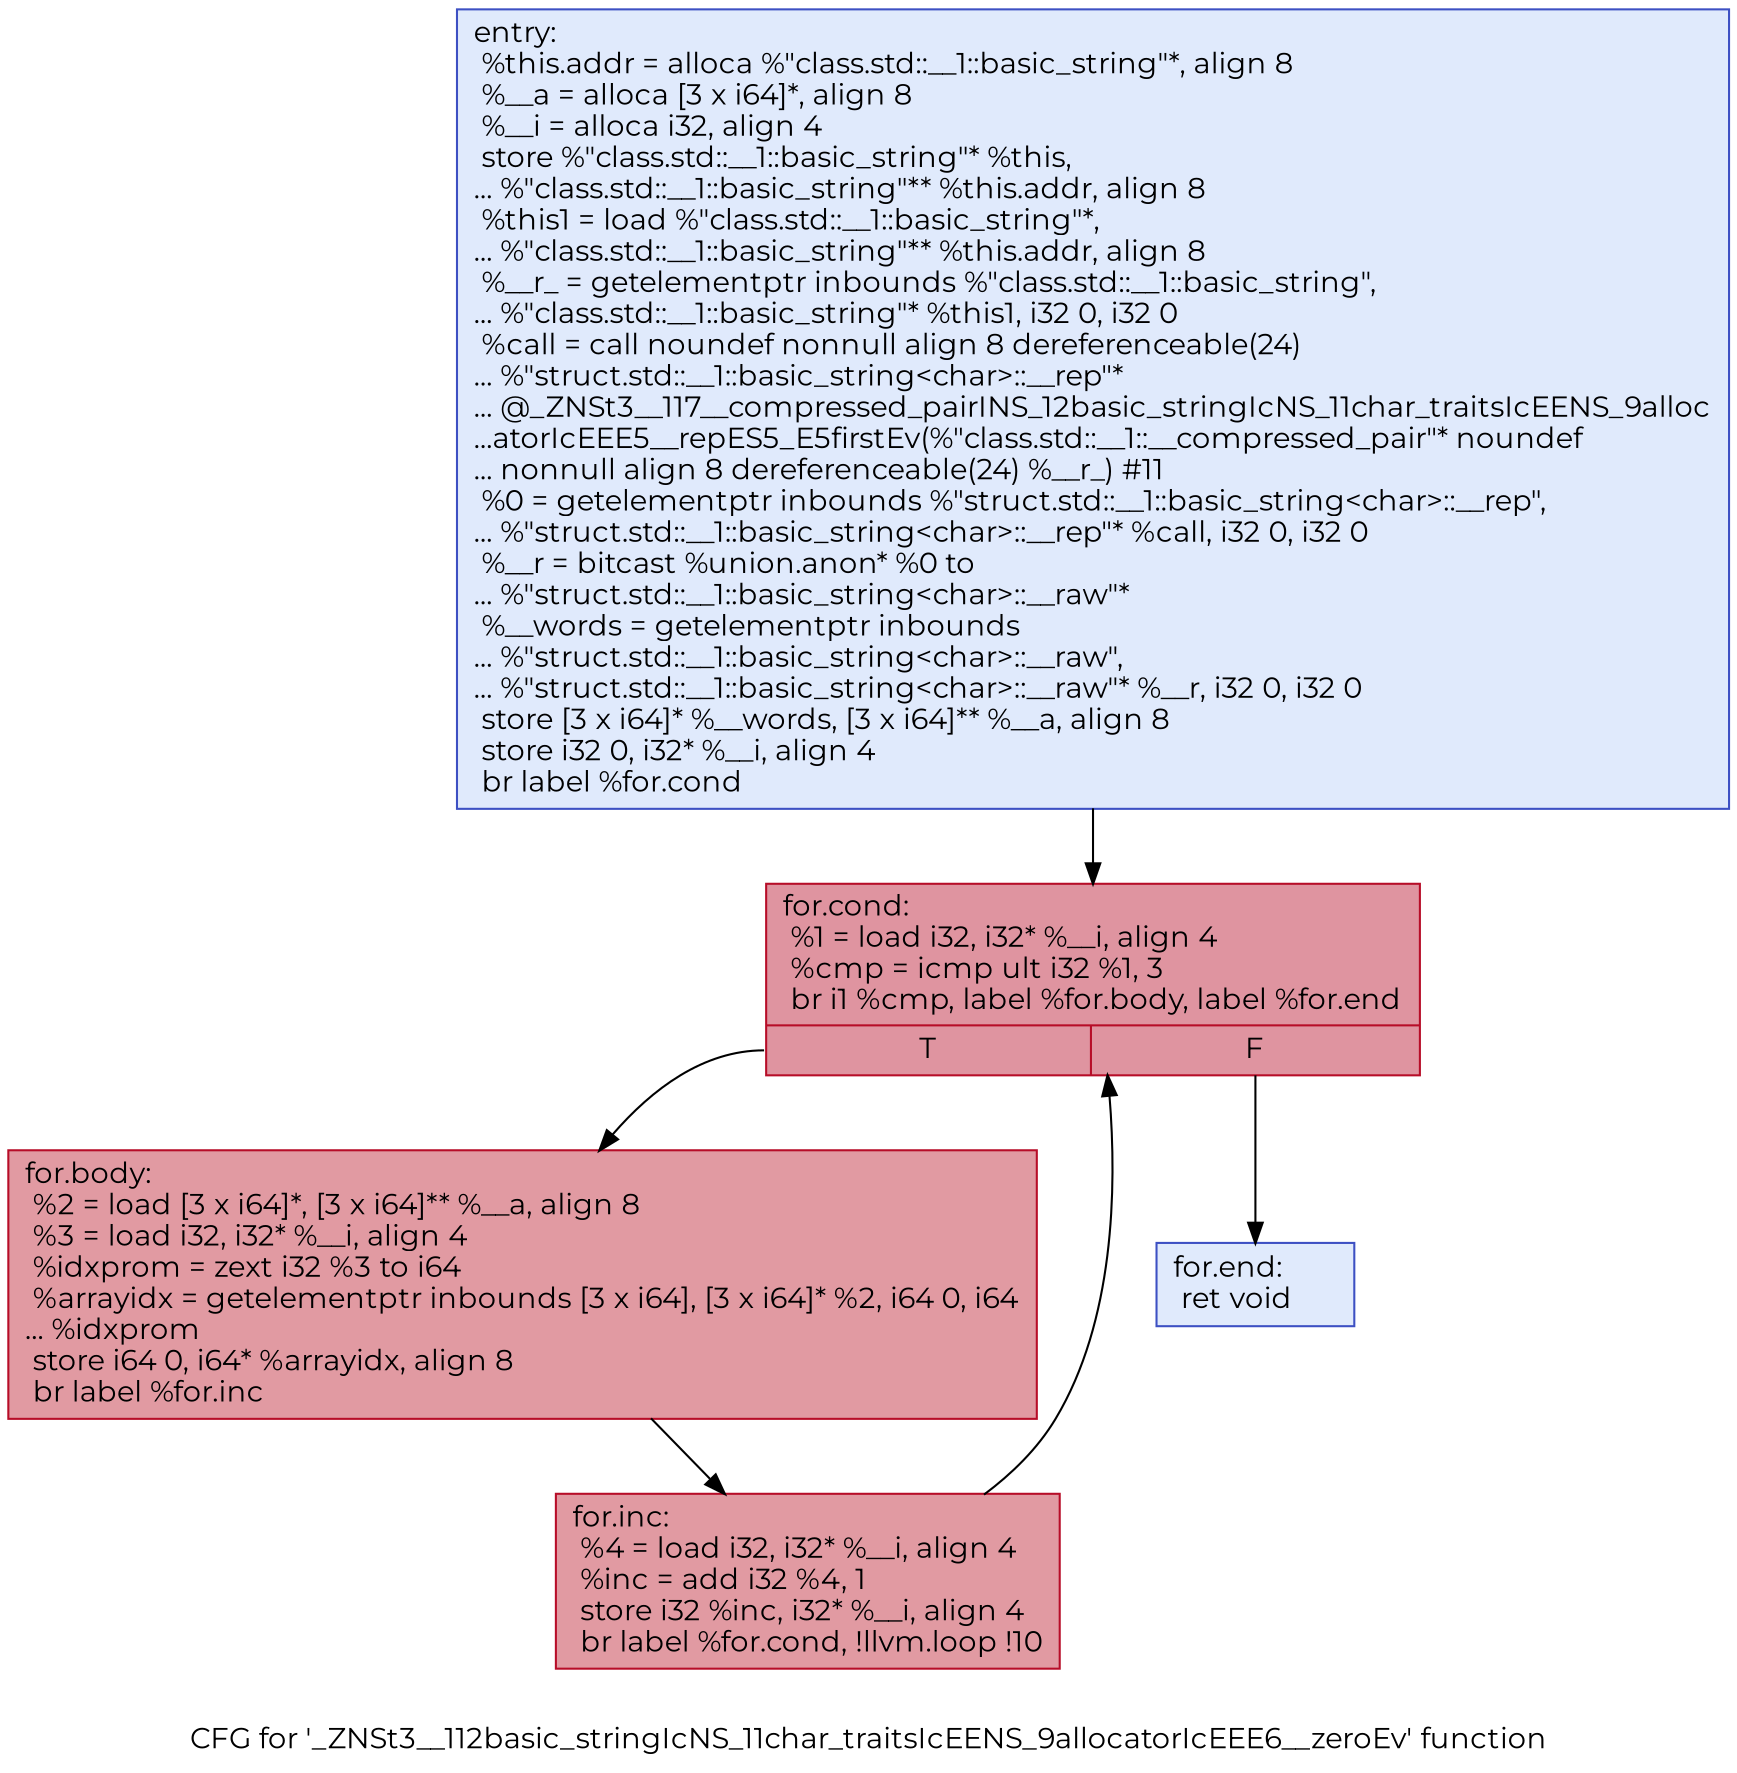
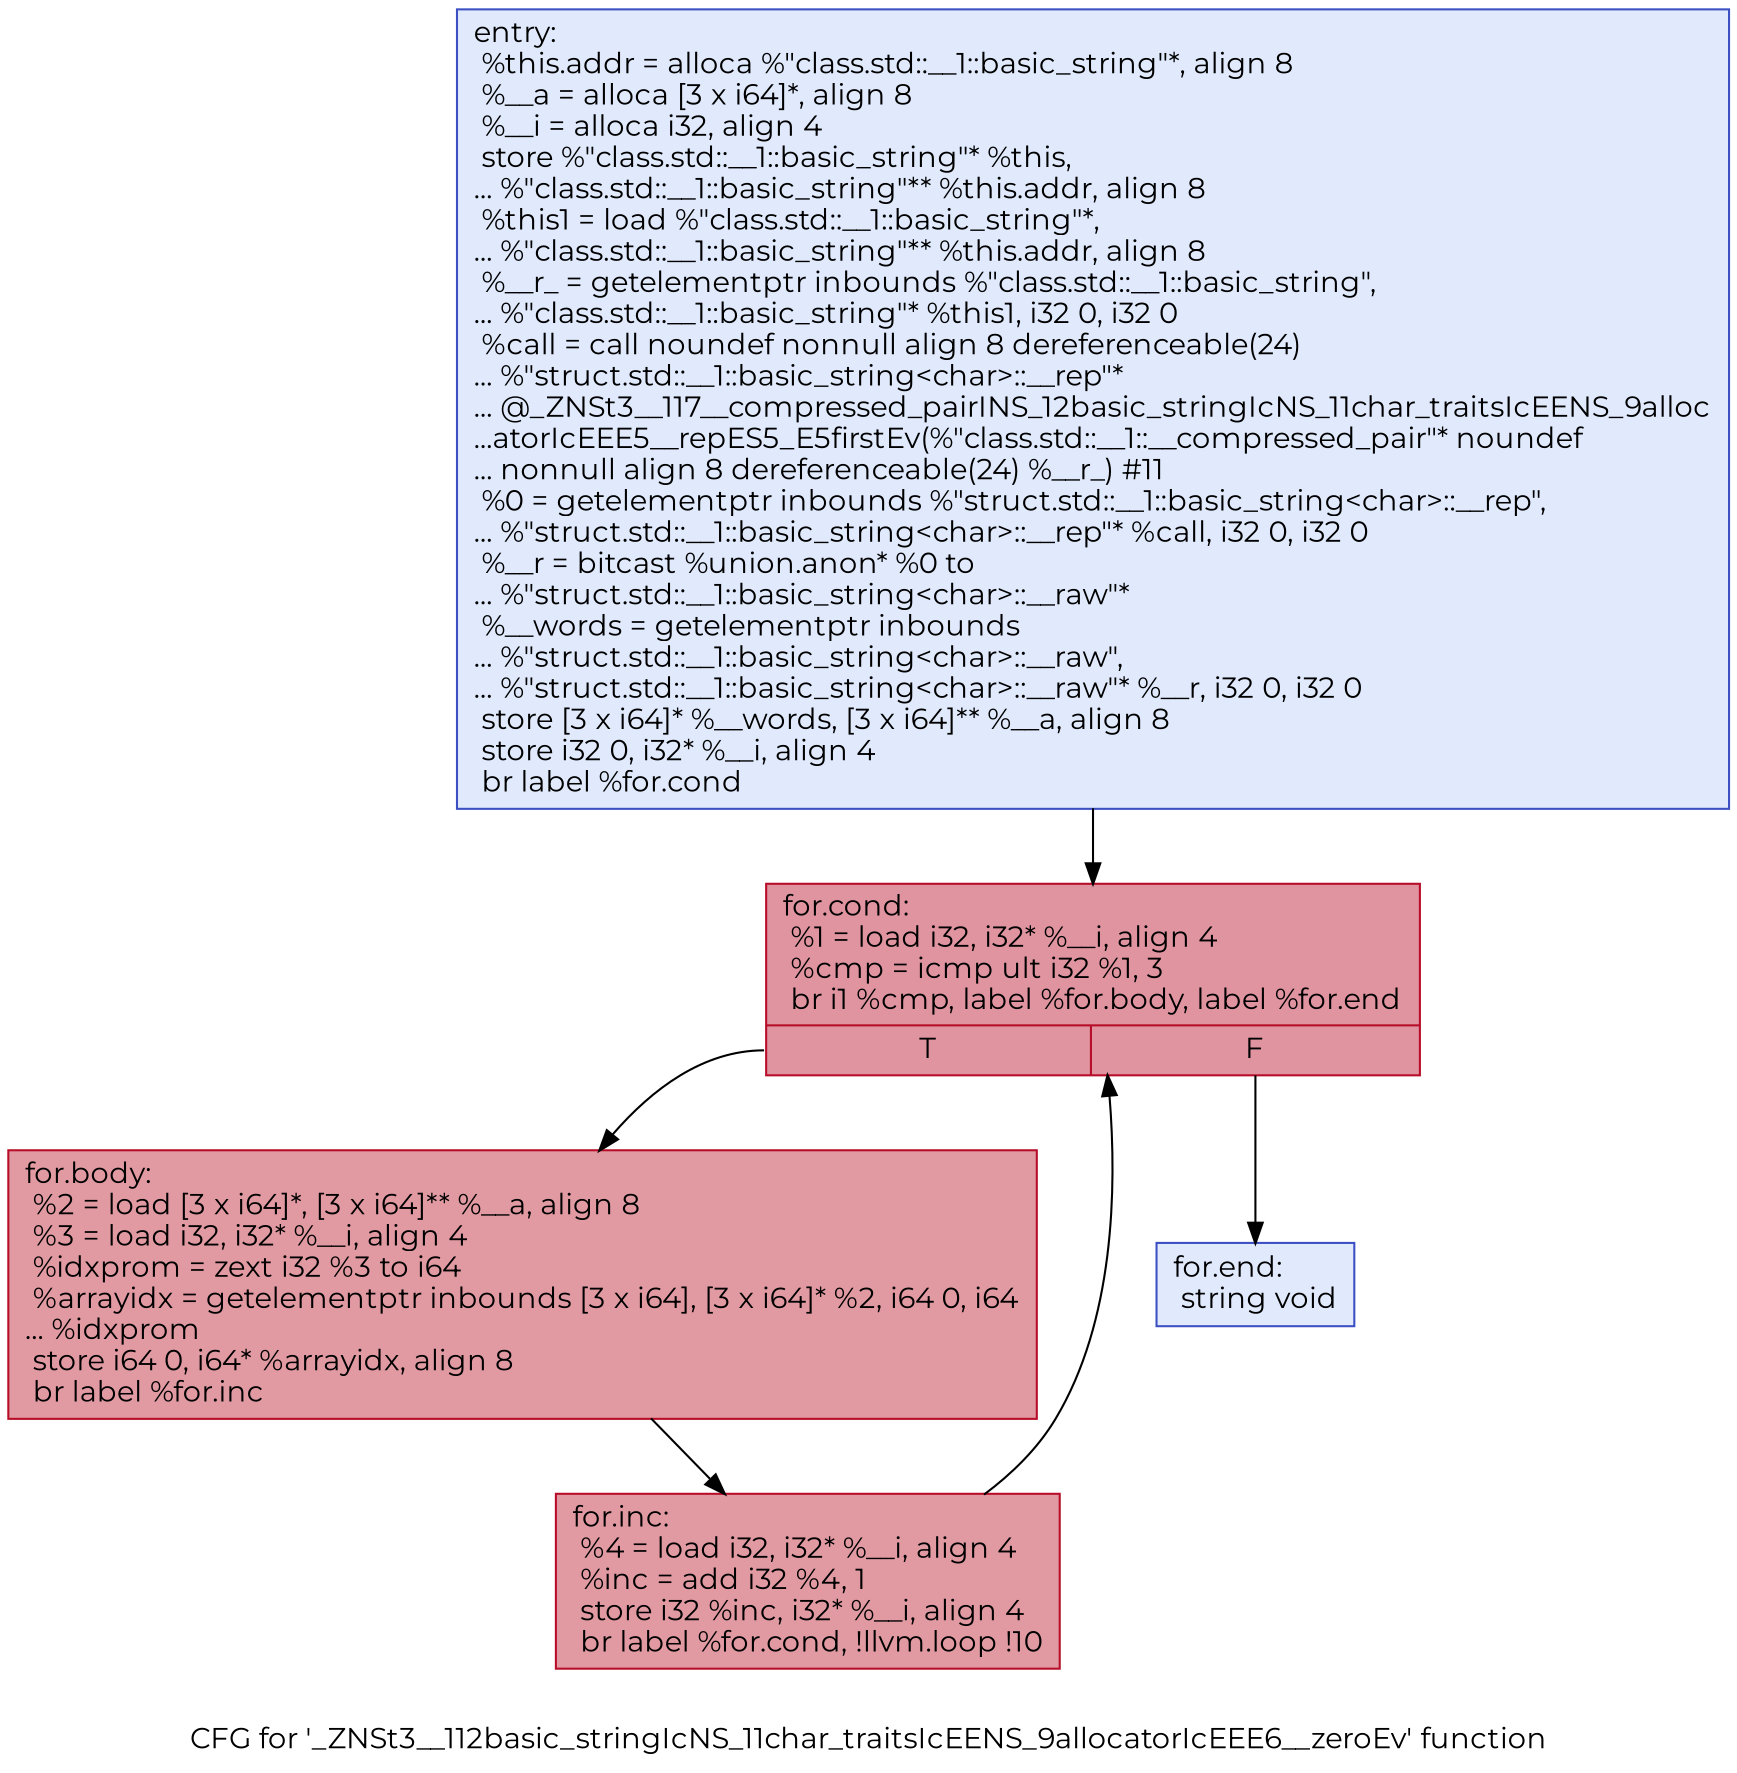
node "for.end:": text "ret void" -> "string void"
